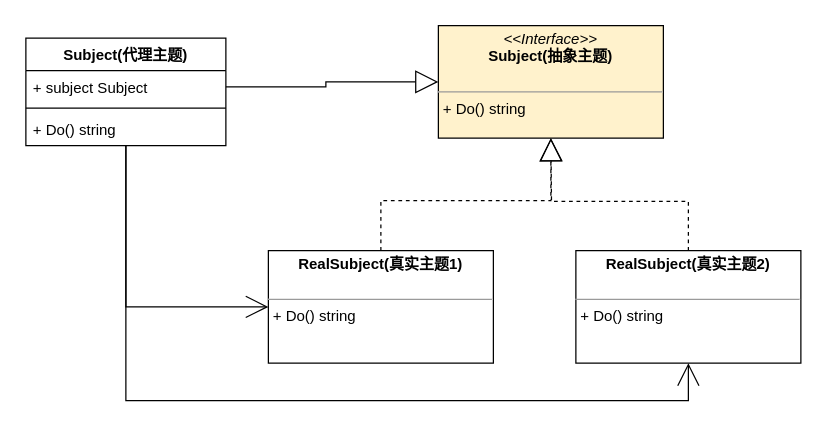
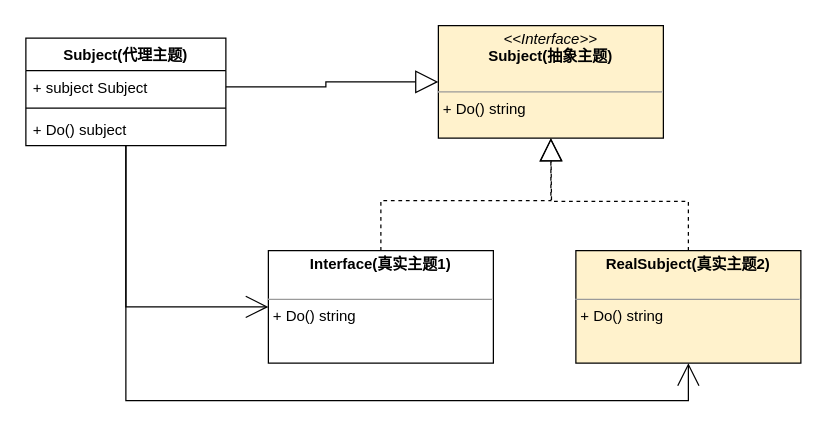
node "+ Do() string": label "+ Do() string" -> "+ Do() subject"
node "RealSubject(真实主题1) + Do() string": label "RealSubject(真实主题1) + Do() string" -> "Interface(真实主题1) + Do() string"
node "RealSubject(真实主题2) + Do() string": fillcolor #ffffff -> #fff2cc
